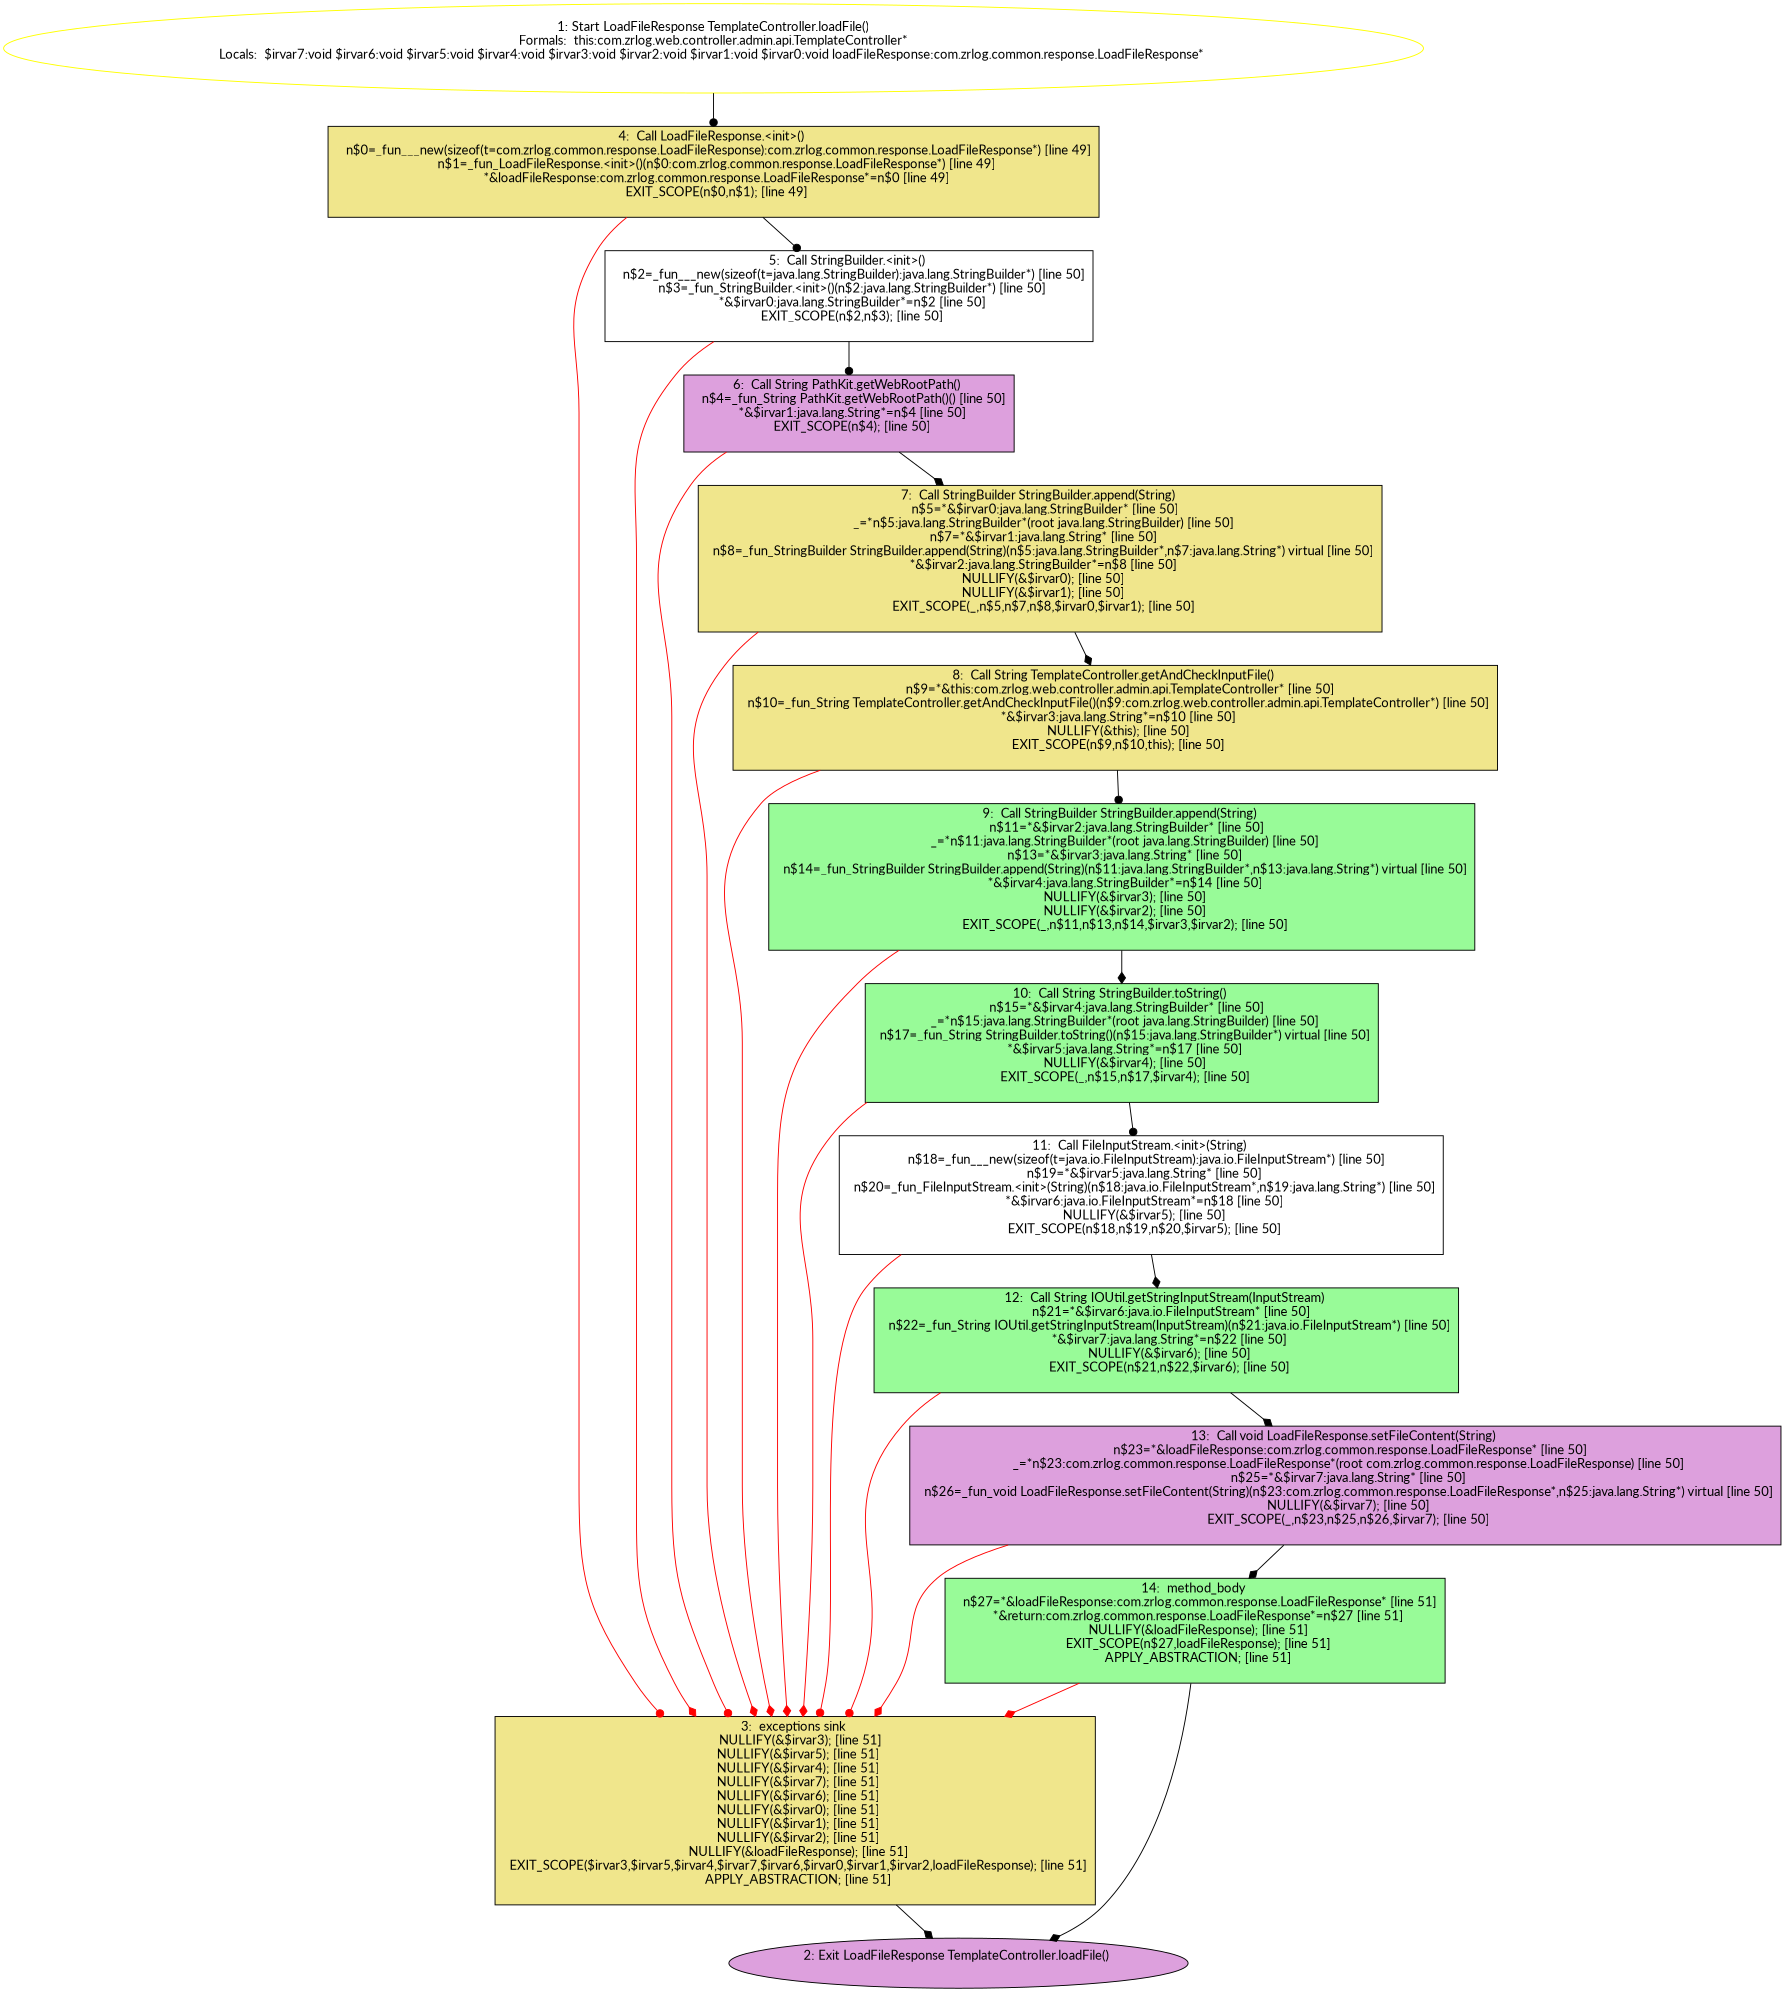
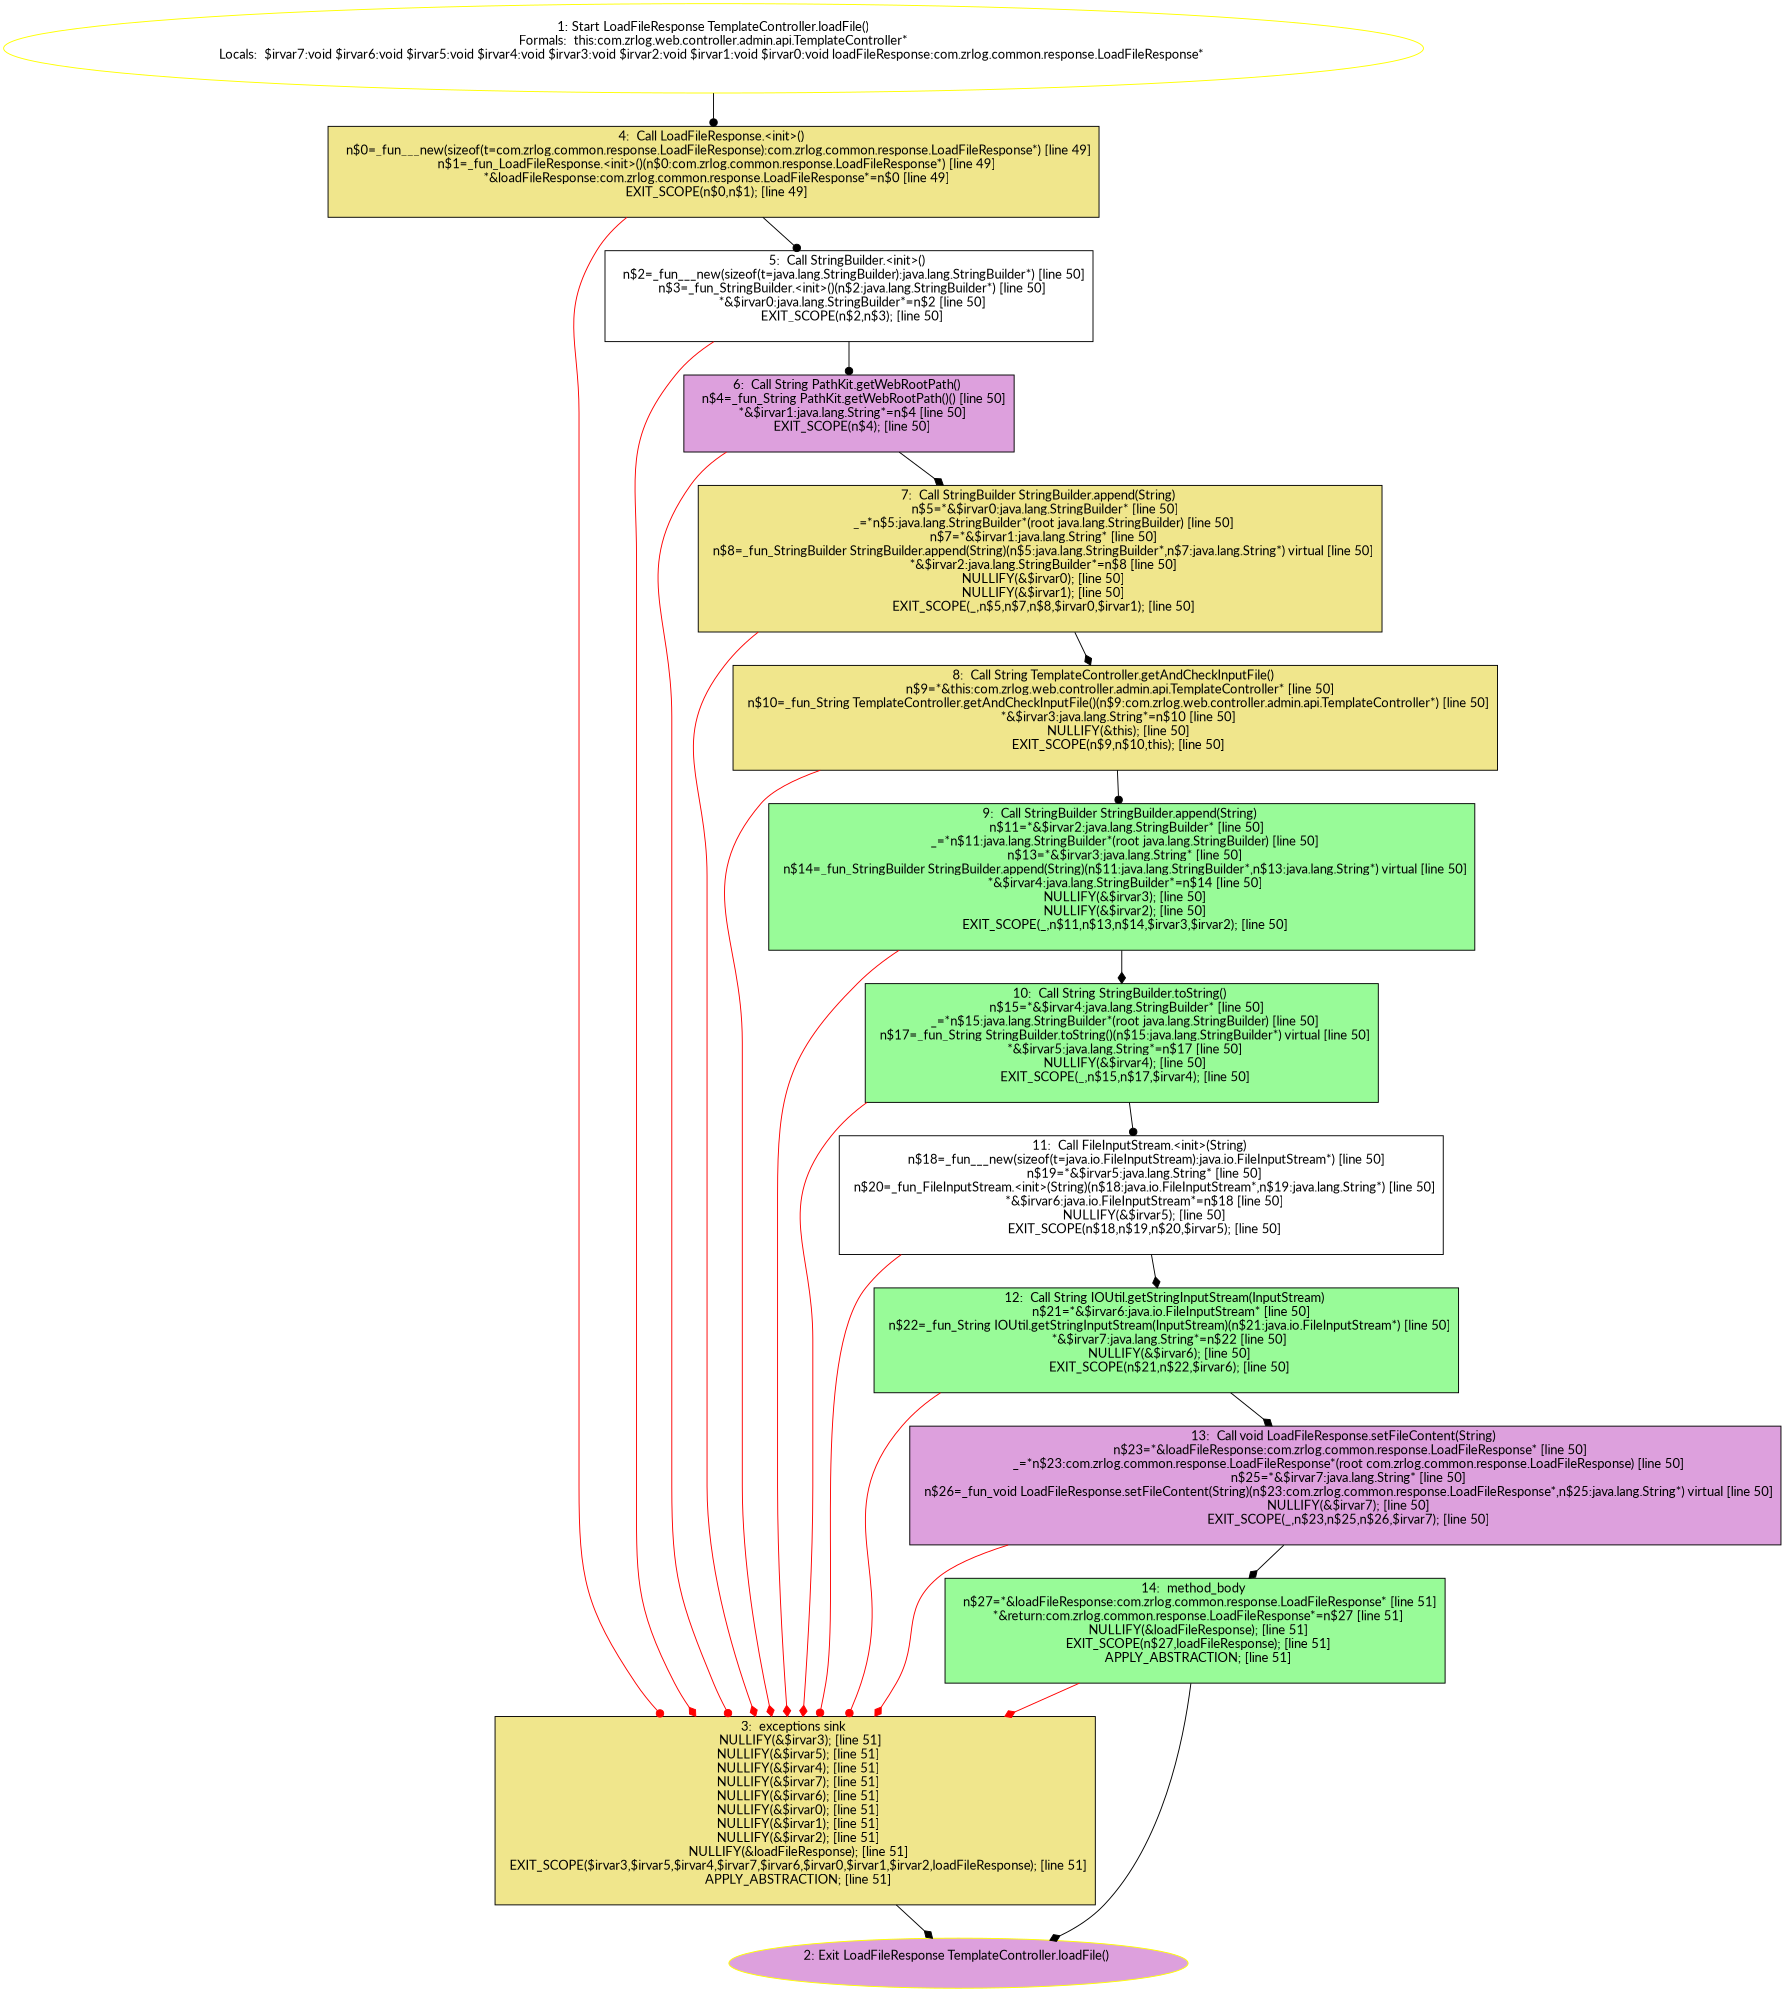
node "2: Exit LoadFileResponse TemplateController.loadFile()": color black -> yellow
